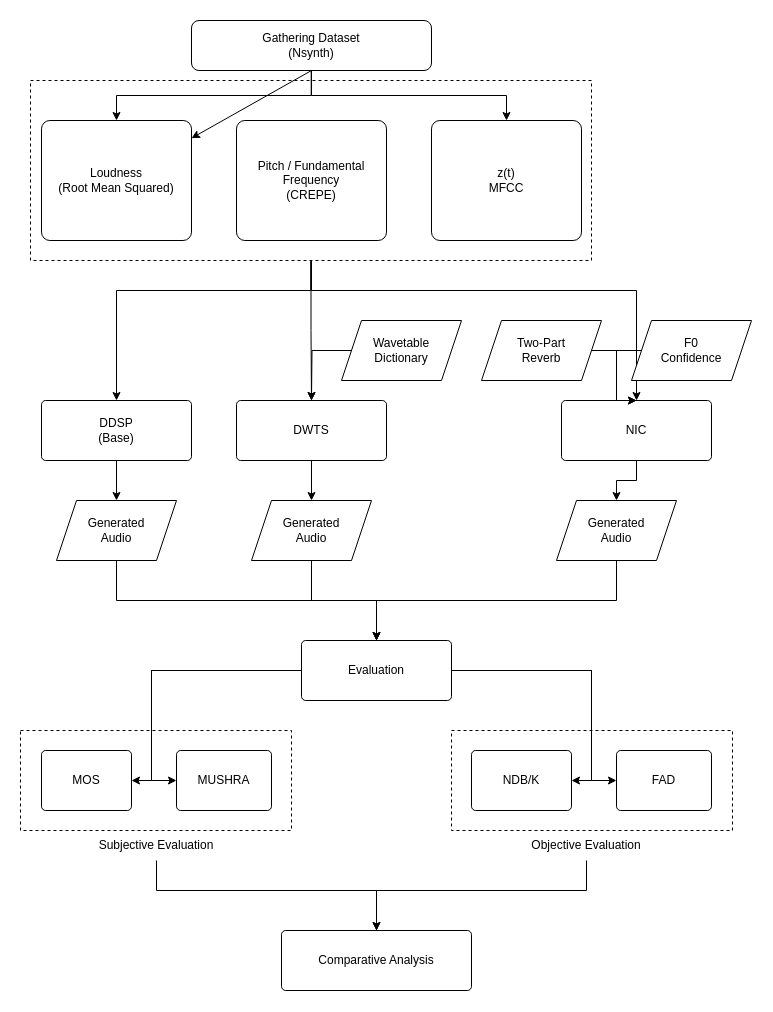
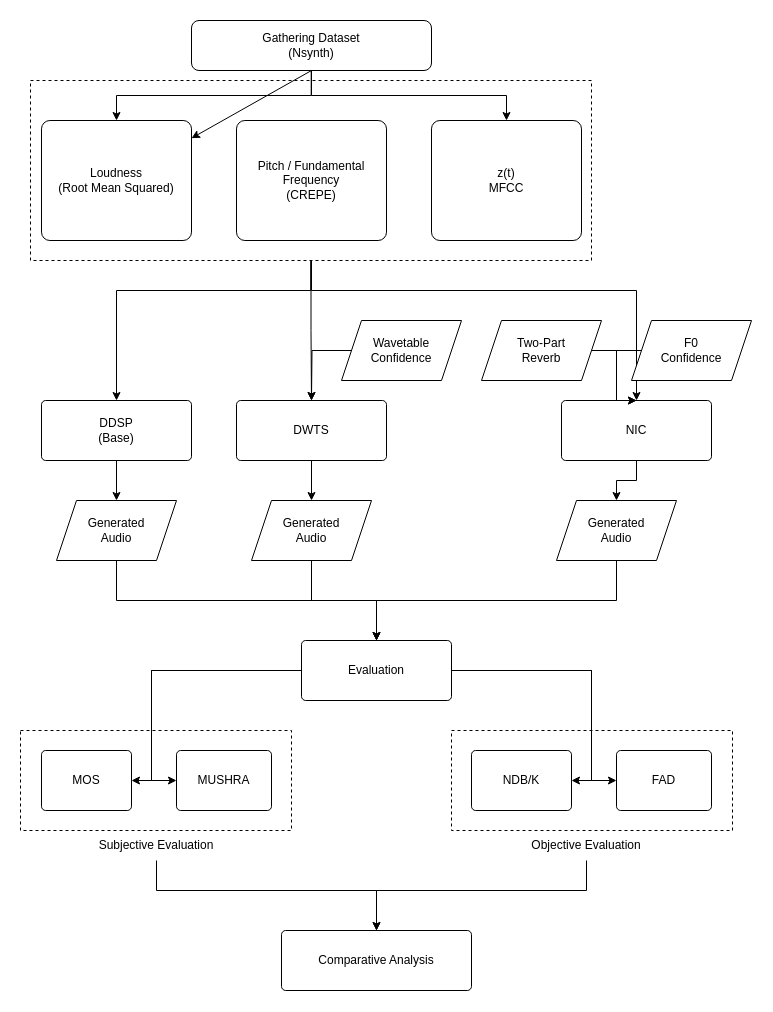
node "Wavetable Dictionary": label "Wavetable Dictionary" -> "Wavetable Confidence"
